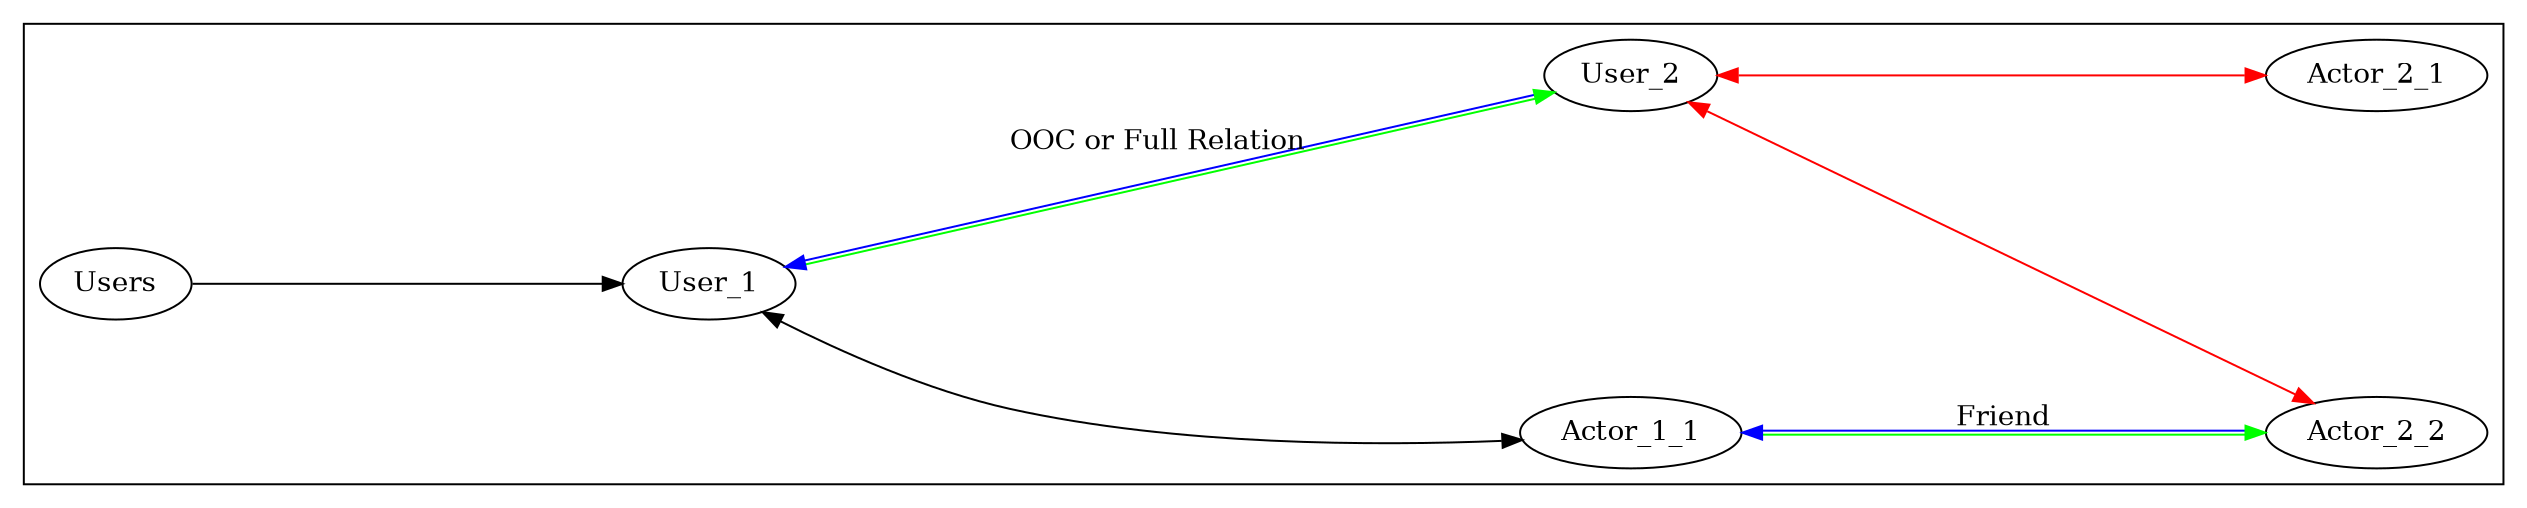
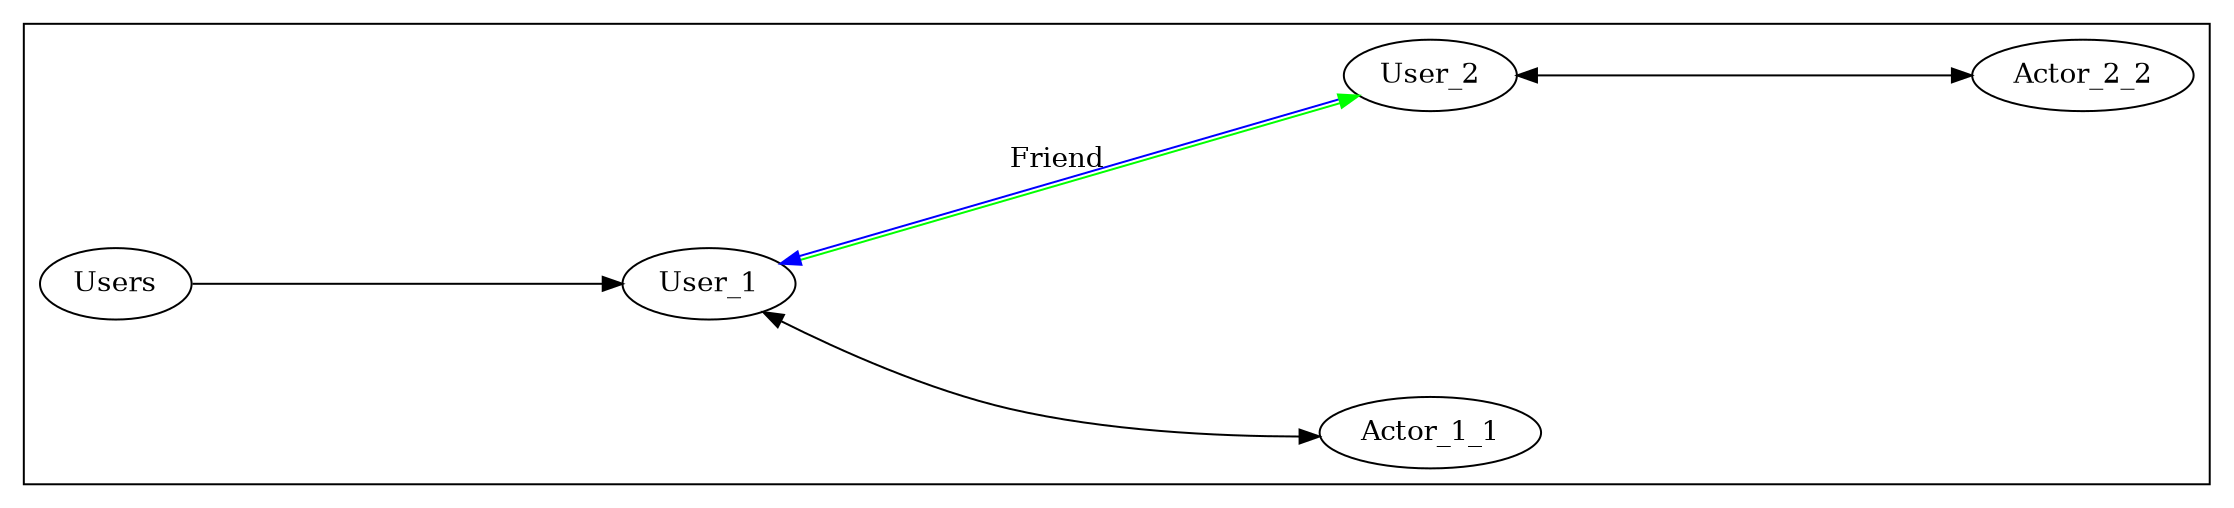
node "Actor_2_1": removed
edge "User_2" -- "User_1": label "OOC or Full Relation" -> "Friend"
edge "User_2" -- "Actor_2_2": color red -> black
edge "Actor_1_1" -- "Actor_2_2": removed, label "Friend"
